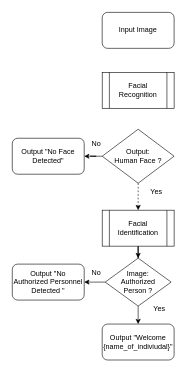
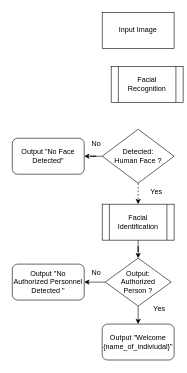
node "Input Image": shape rounded rectangle -> rectangle
node "Facial Recognition": moved (138, 90) -> (147, 84)
node "Output: Human Face ?": label "Output: Human Face ?" -> "Detected: Human Face ?"
node "Facial Identification": moved (138, 228) -> (138, 222)
node "Image: Authorized Person ?": label "Image: Authorized Person ?" -> "Output: Authorized Person ?"
